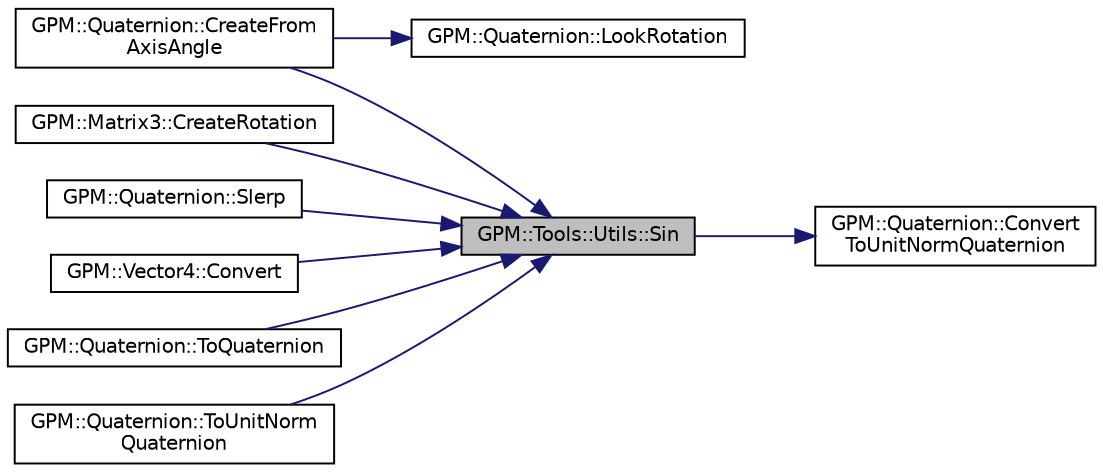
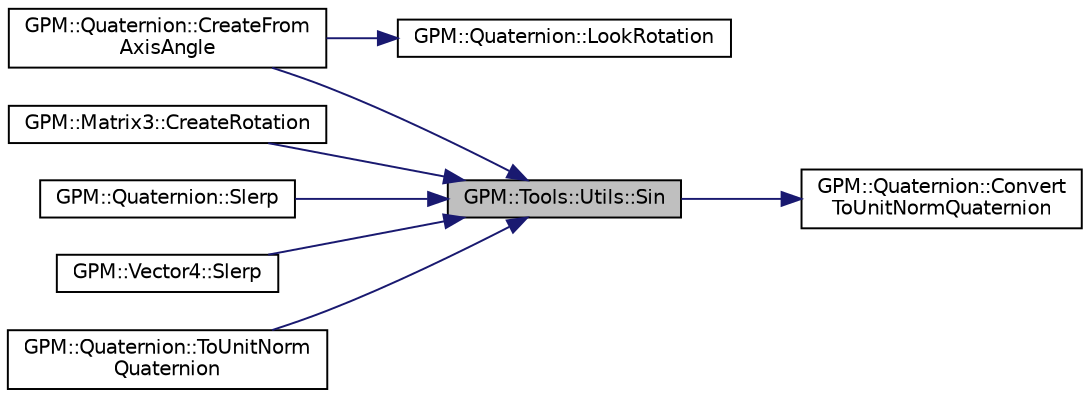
node "GPM::Vector4::Convert": label "GPM::Vector4::Convert" -> "GPM::Vector4::Slerp"
node "GPM::Quaternion::ToQuaternion": removed
